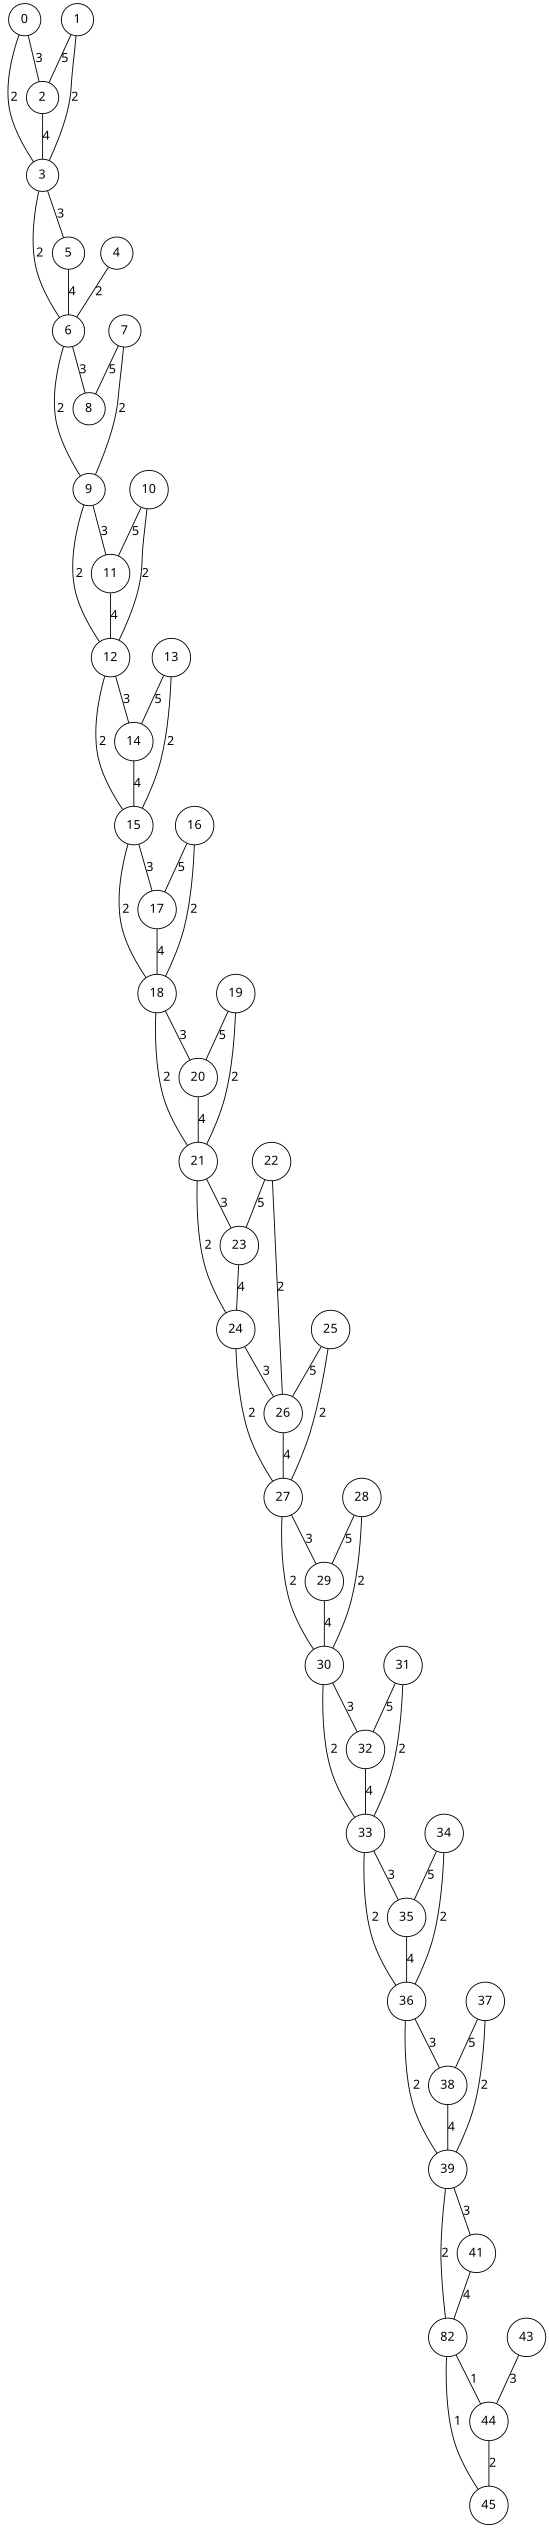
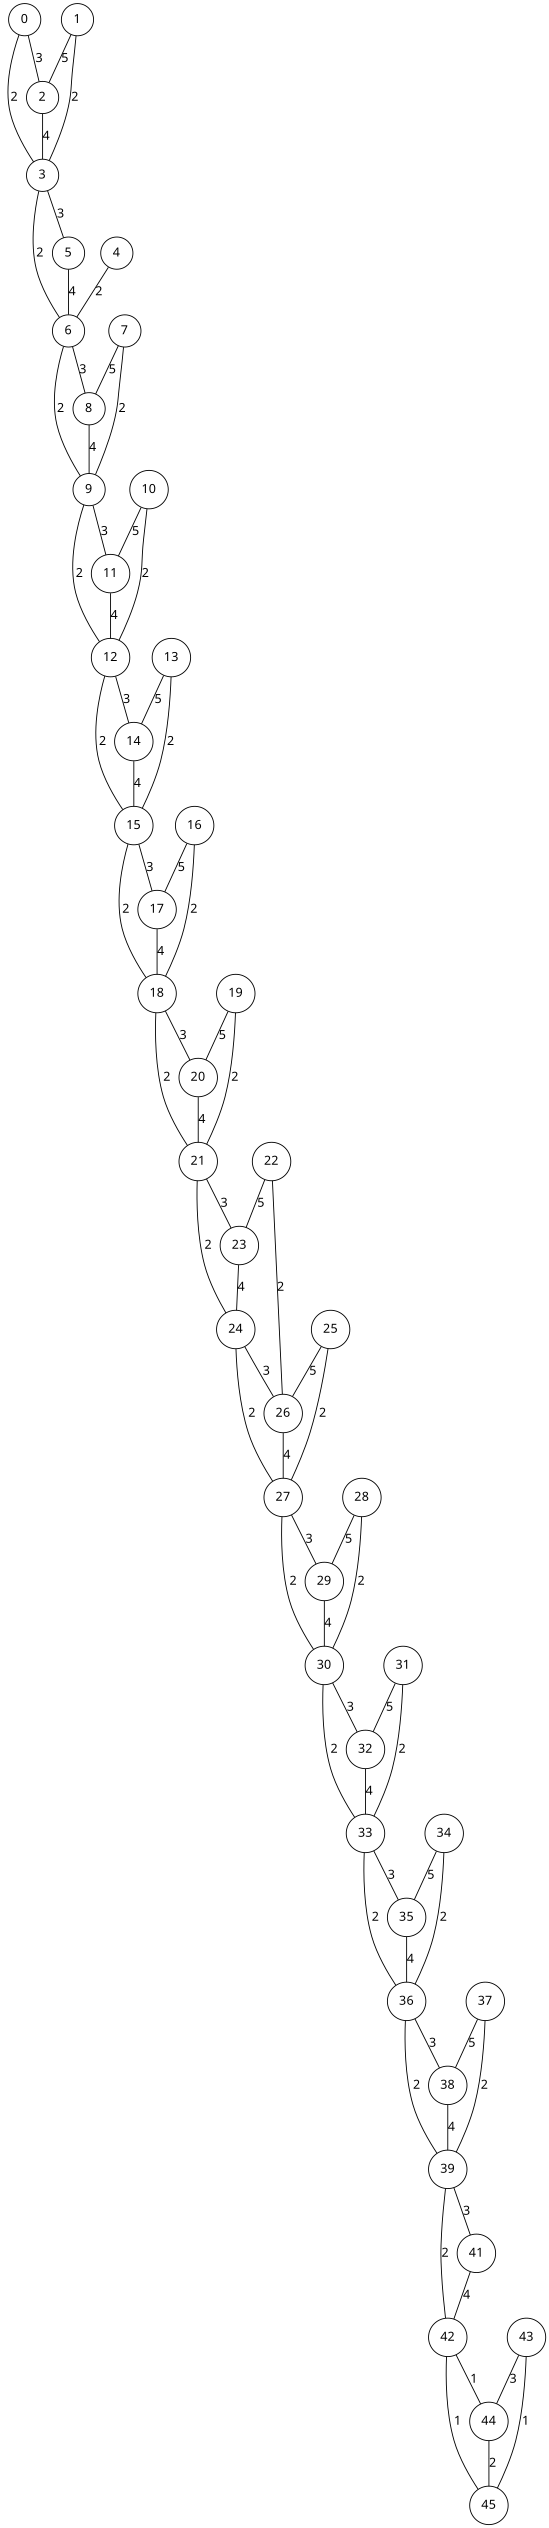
edge "8" -- "9": added, label "4"
node "82": label "82" -> "42"
edge "43" -- "45": added, label "1"
